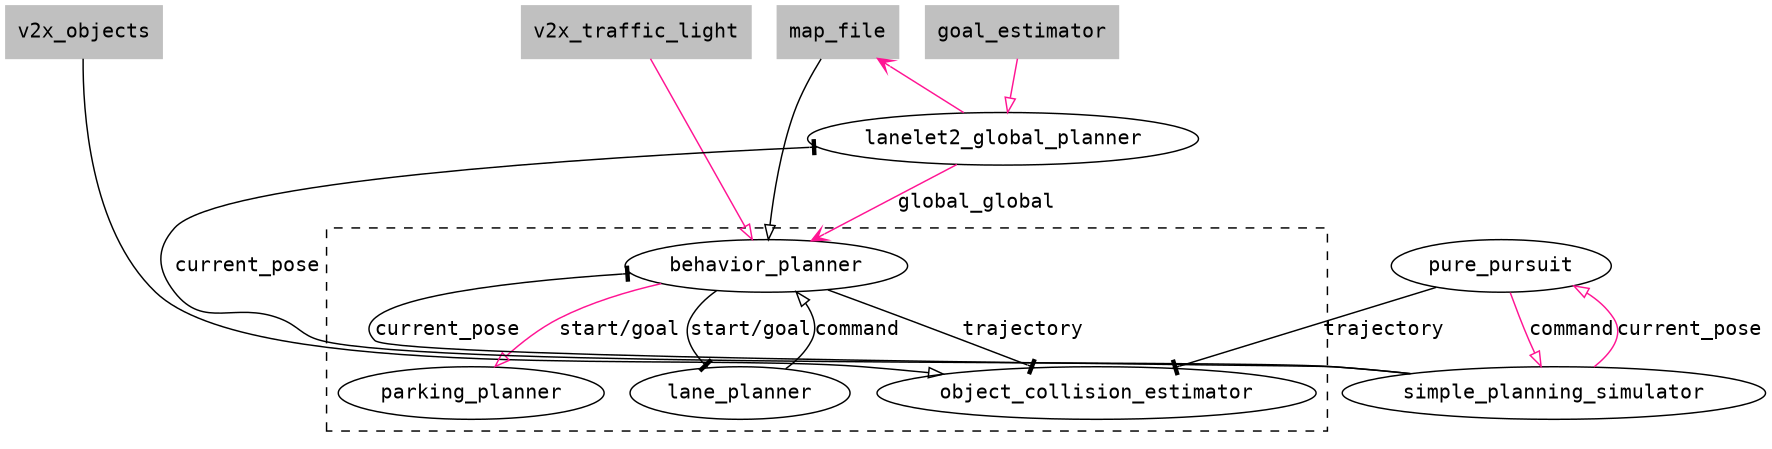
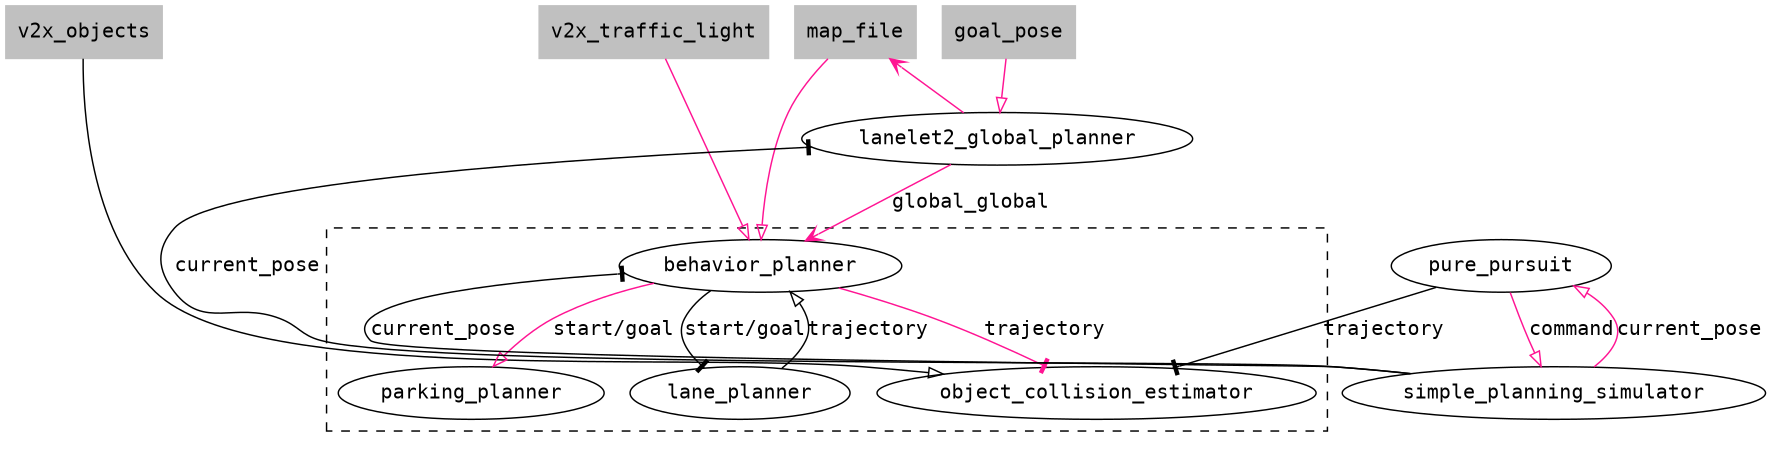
node "goal_estimator": label "goal_estimator" -> "goal_pose"
edge "map_file" -> "behavior_planner": color black -> deeppink
edge "behavior_planner" -> "object_collision_estimator": color black -> deeppink
edge "lane_planner" -> "behavior_planner": label "command" -> "trajectory"
